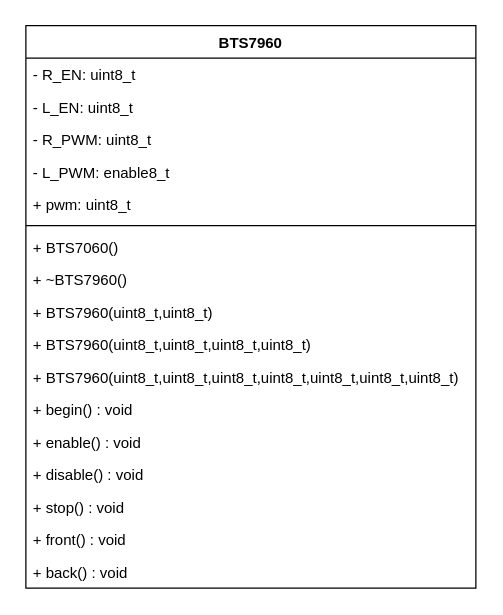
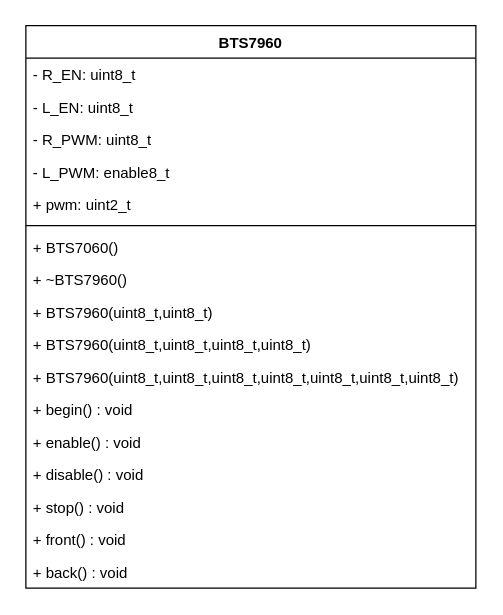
node "+ pwm: uint8_t": label "+ pwm: uint8_t" -> "+ pwm: uint2_t"
